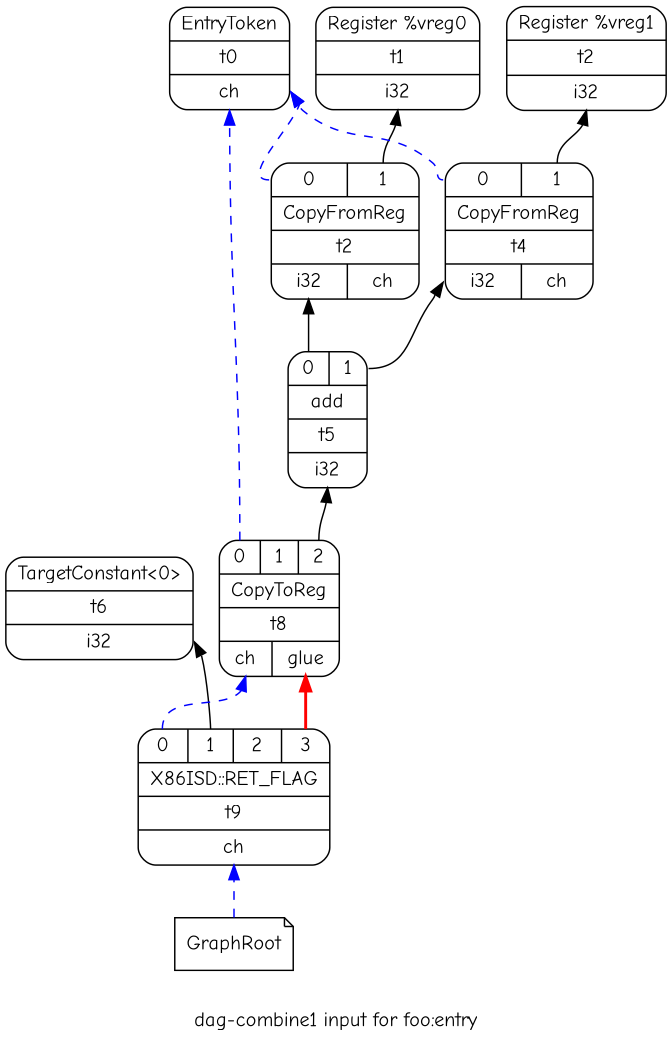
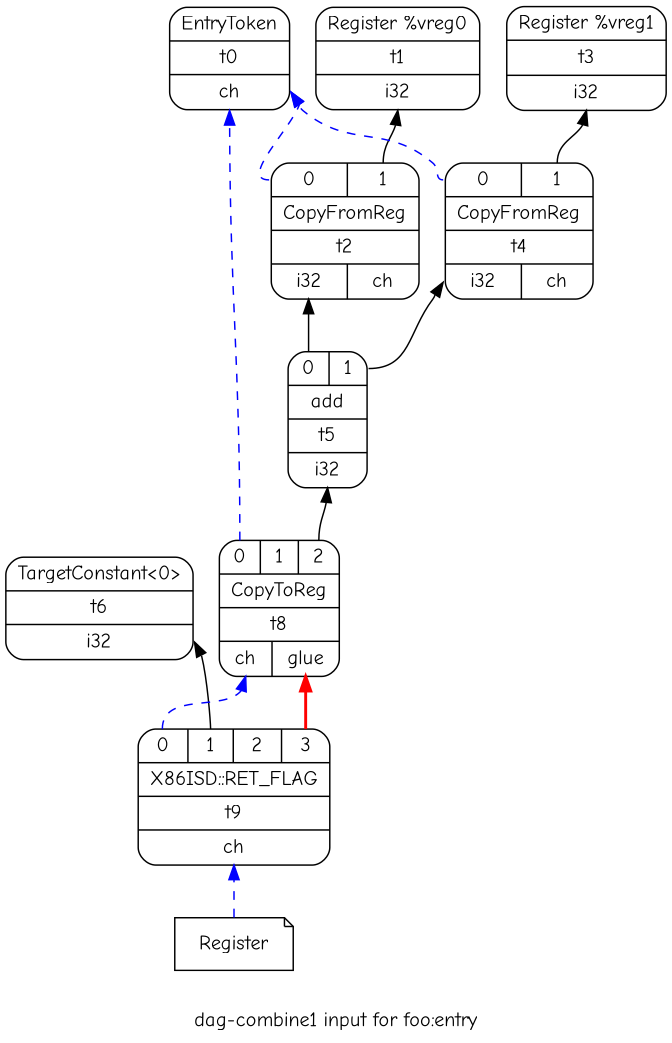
node "Register %vreg1": text "t2" -> "t3"
node "GraphRoot": label "GraphRoot" -> "Register"
